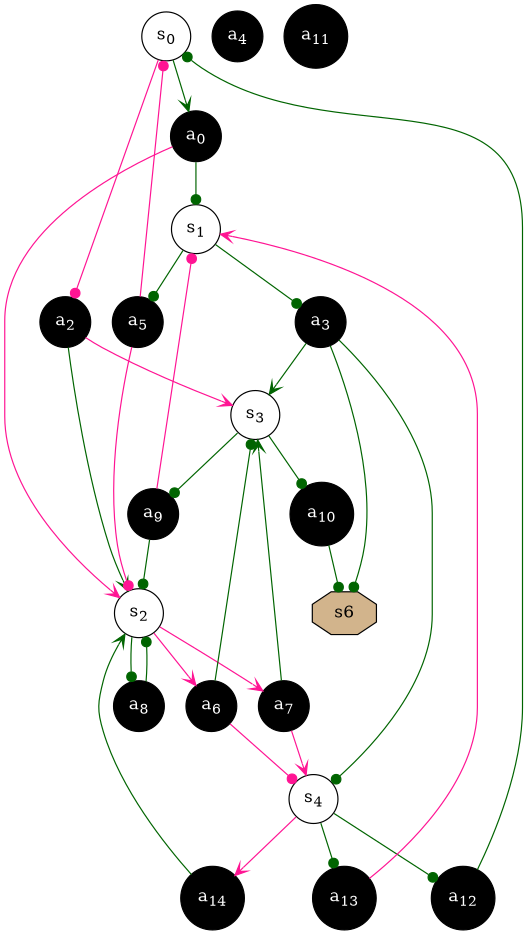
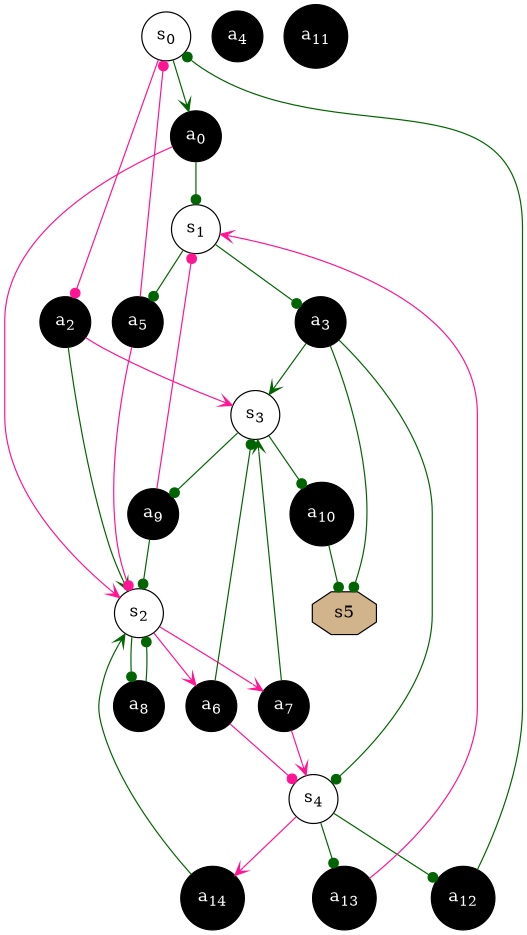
node "s6": label "s6" -> "s5"
